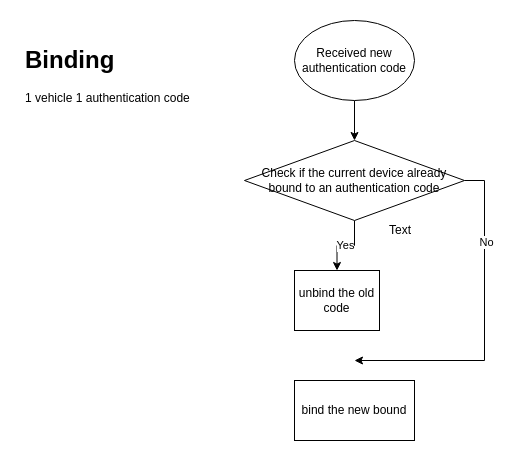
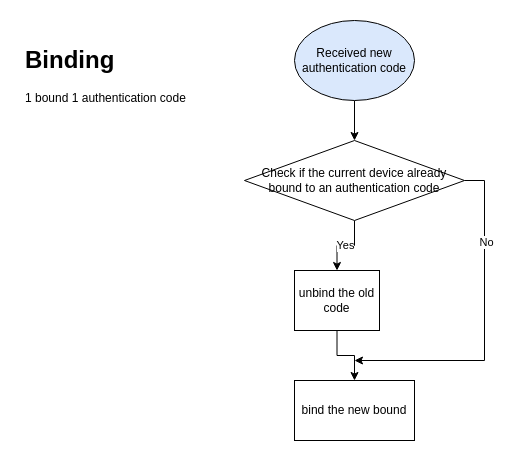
node "Binding1 vehicle 1 authentication code": label "Binding1 vehicle 1 authentication code" -> "Binding1 bound 1 authentication code"
node "Received new authentication code": fillcolor #ffffff -> #dae8fc
node "Text": removed
edge "unbind the old code" -> "bind the new bound": added
